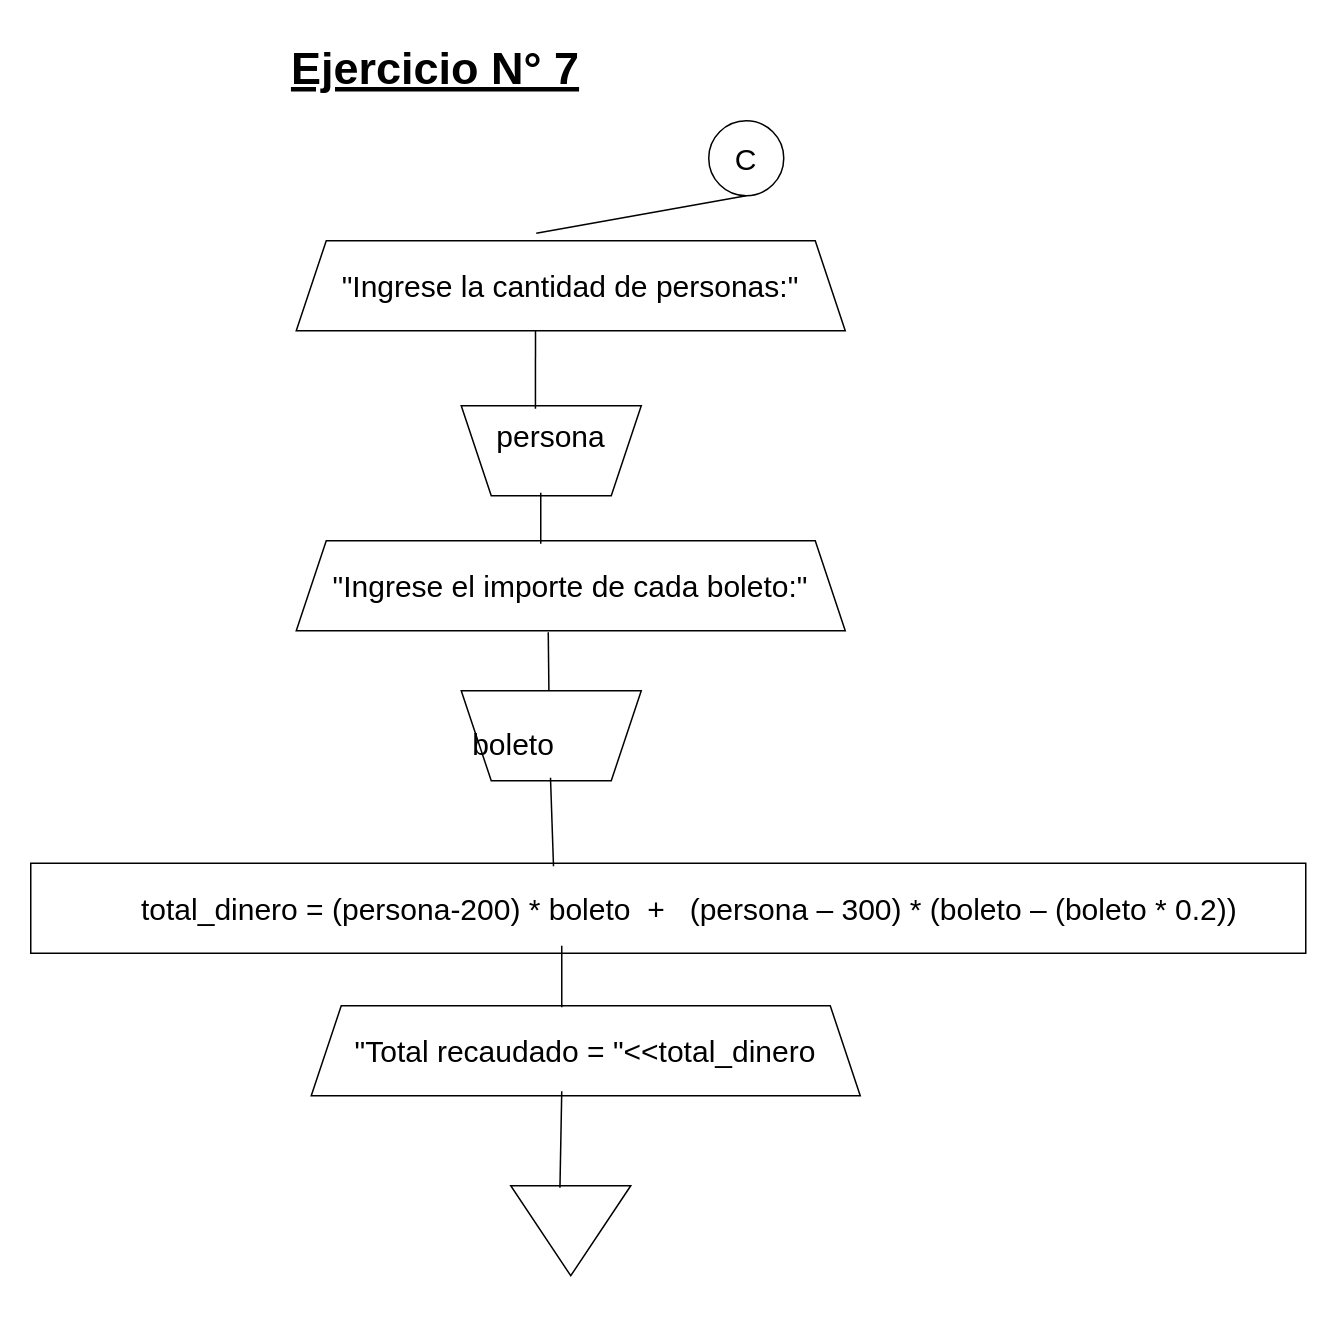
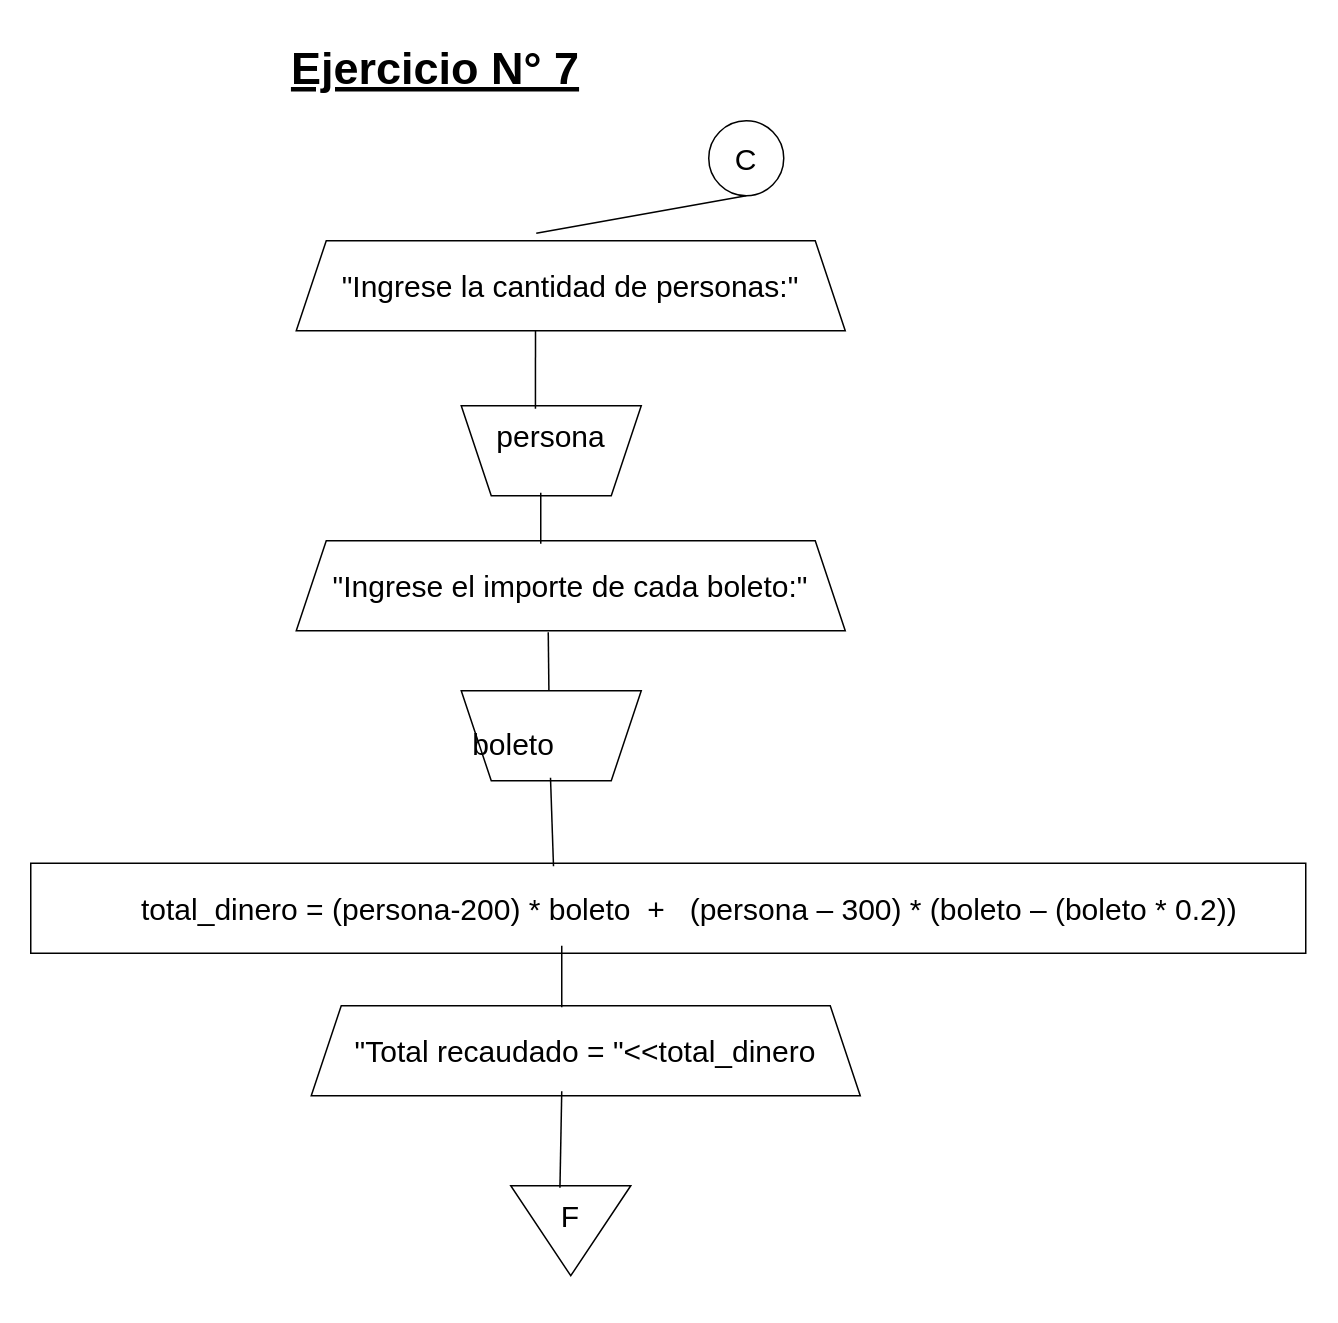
node "F": added
